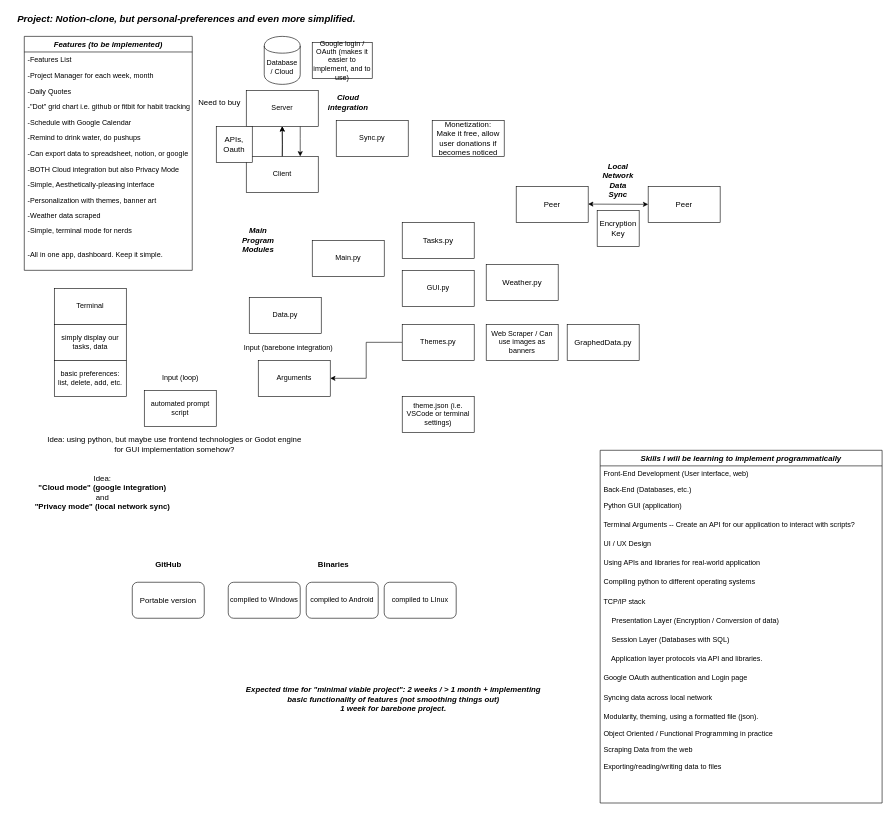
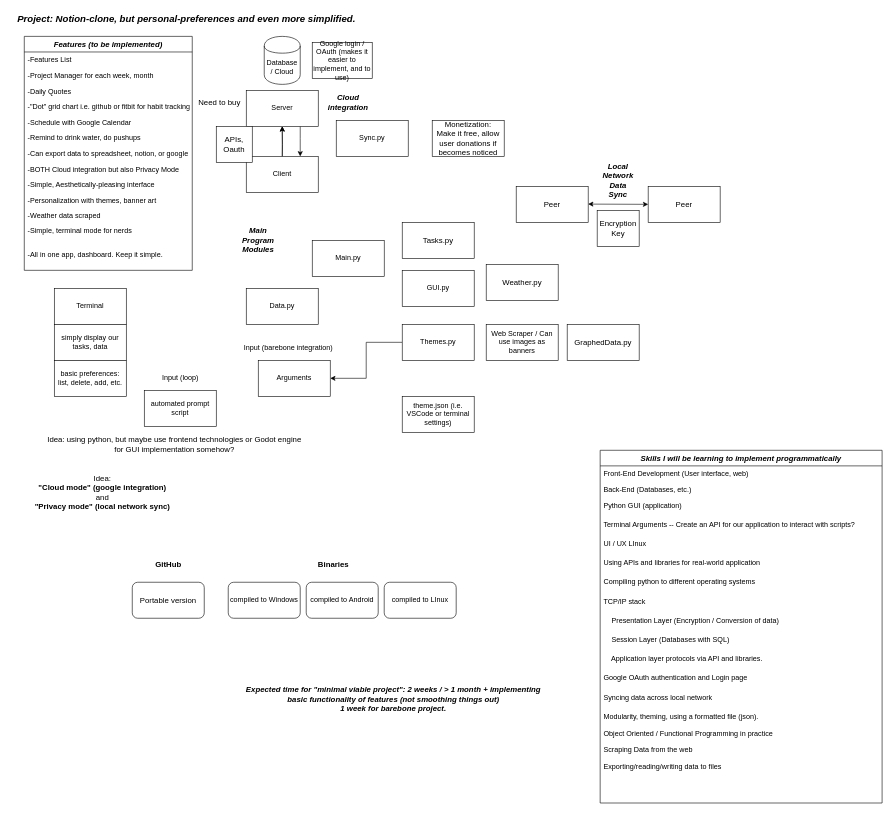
node "Data.py": moved (285, 315) -> (282, 306)
node "UI / UX Design": label "UI / UX Design" -> "UI / UX LInux"
